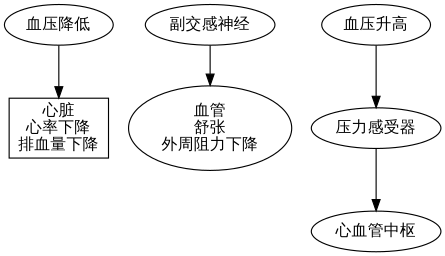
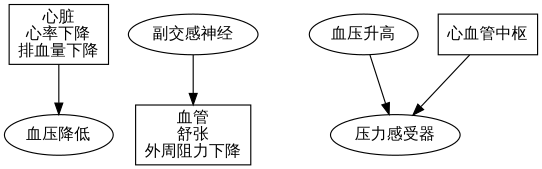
edge "血压降低" -> "心脏 心率下降 排血量下降": reversed
node "血管 舒张 外周阻力下降": shape ellipse -> box
edge "压力感受器" -> "心血管中枢": reversed
node "心血管中枢": shape ellipse -> box
